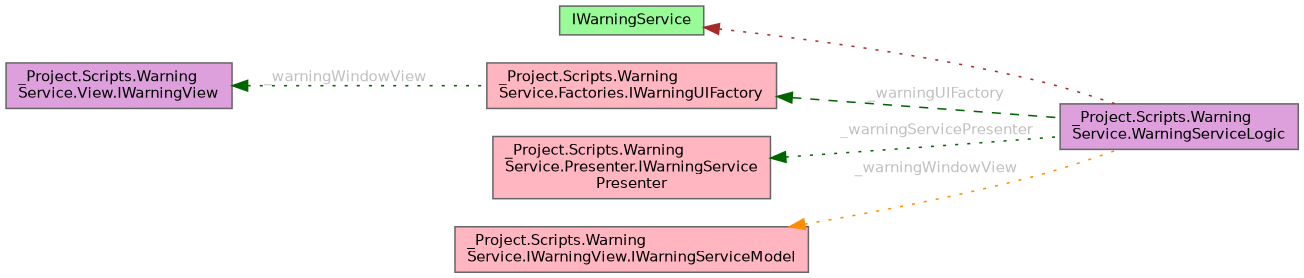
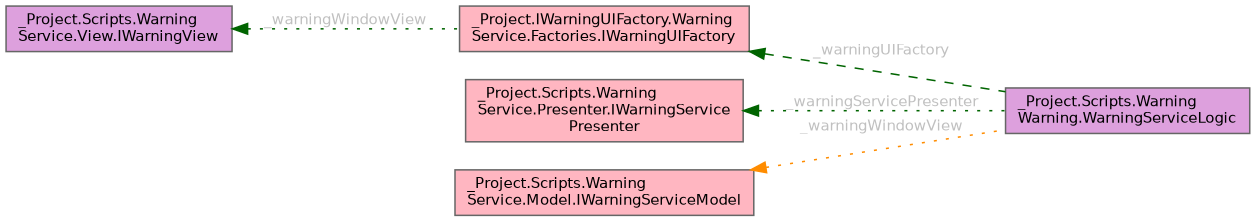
node "IWarningService": removed
node "_Project.Scripts.Warning Service.Factories.IWarningUIFactory": label "_Project.Scripts.Warning Service.Factories.IWarningUIFactory" -> "_Project.IWarningUIFactory.Warning Service.Factories.IWarningUIFactory"
node "_Project.Scripts.Warning Service.WarningServiceLogic": label "_Project.Scripts.Warning Service.WarningServiceLogic" -> "_Project.Scripts.Warning Warning.WarningServiceLogic"
node "_Project.Scripts.Warning Service.IWarningView.IWarningServiceModel": label "_Project.Scripts.Warning Service.IWarningView.IWarningServiceModel" -> "_Project.Scripts.Warning Service.Model.IWarningServiceModel"
